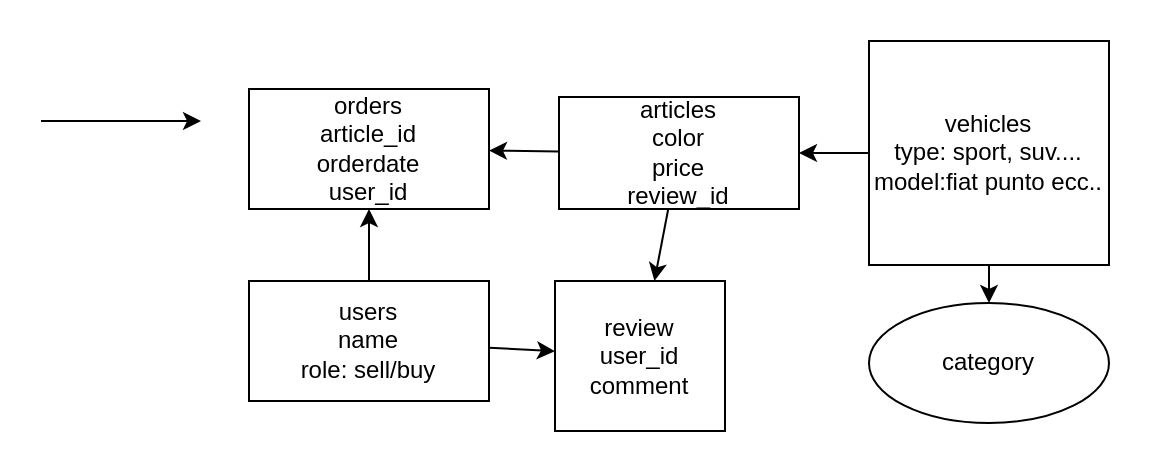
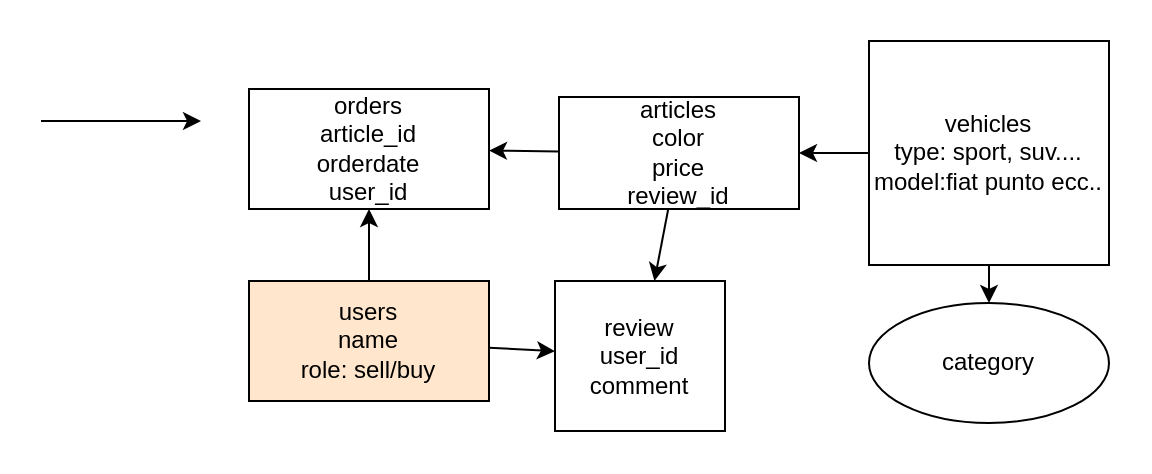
node "users name role: sell/buy": fillcolor #ffffff -> #ffe6cc
